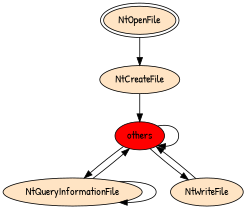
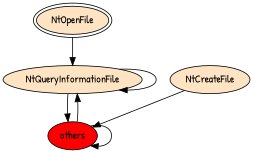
edge "NtOpenFile" -> "NtCreateFile": now "NtOpenFile" -> "NtQueryInformationFile"
node "NtWriteFile": removed
